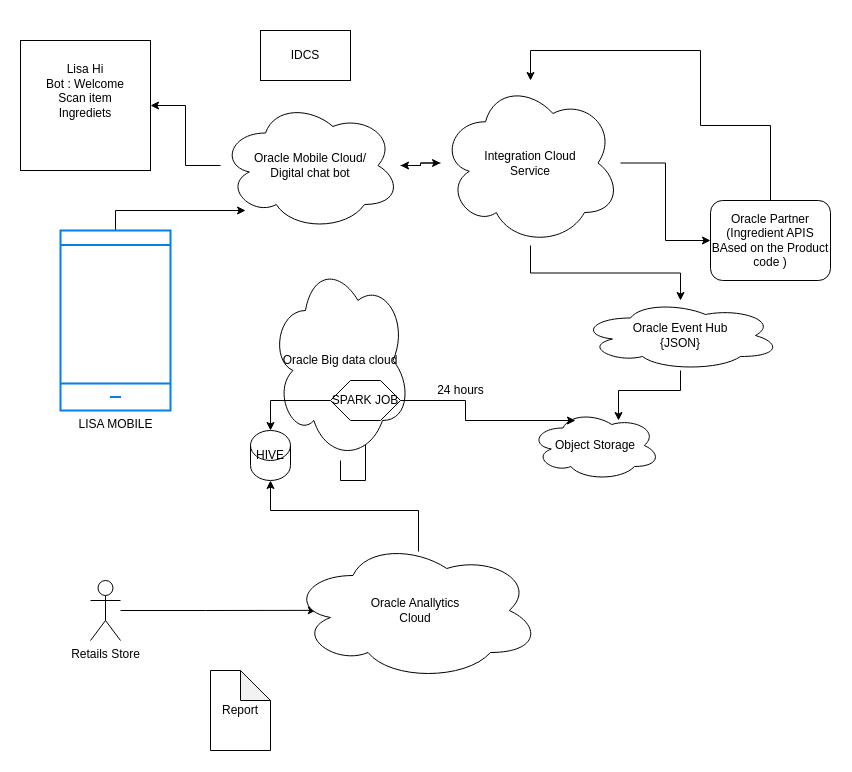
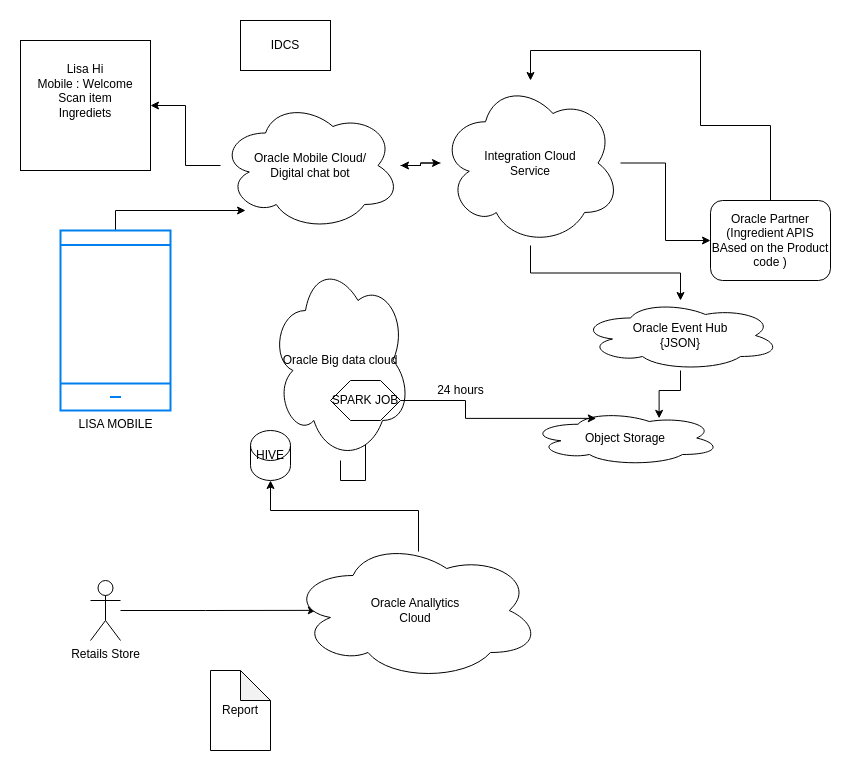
node "IDCS": moved (306, 56) -> (286, 46)
node "Lisa Hi Bot : Welcome Scan item Ingrediets": label "Lisa Hi Bot : Welcome Scan item Ingrediets" -> "Lisa Hi Mobile : Welcome Scan item Ingrediets"
edge "SPARK JOB" -> "HIVE": removed
node "Object Storage": size 130x70 -> 190x55
